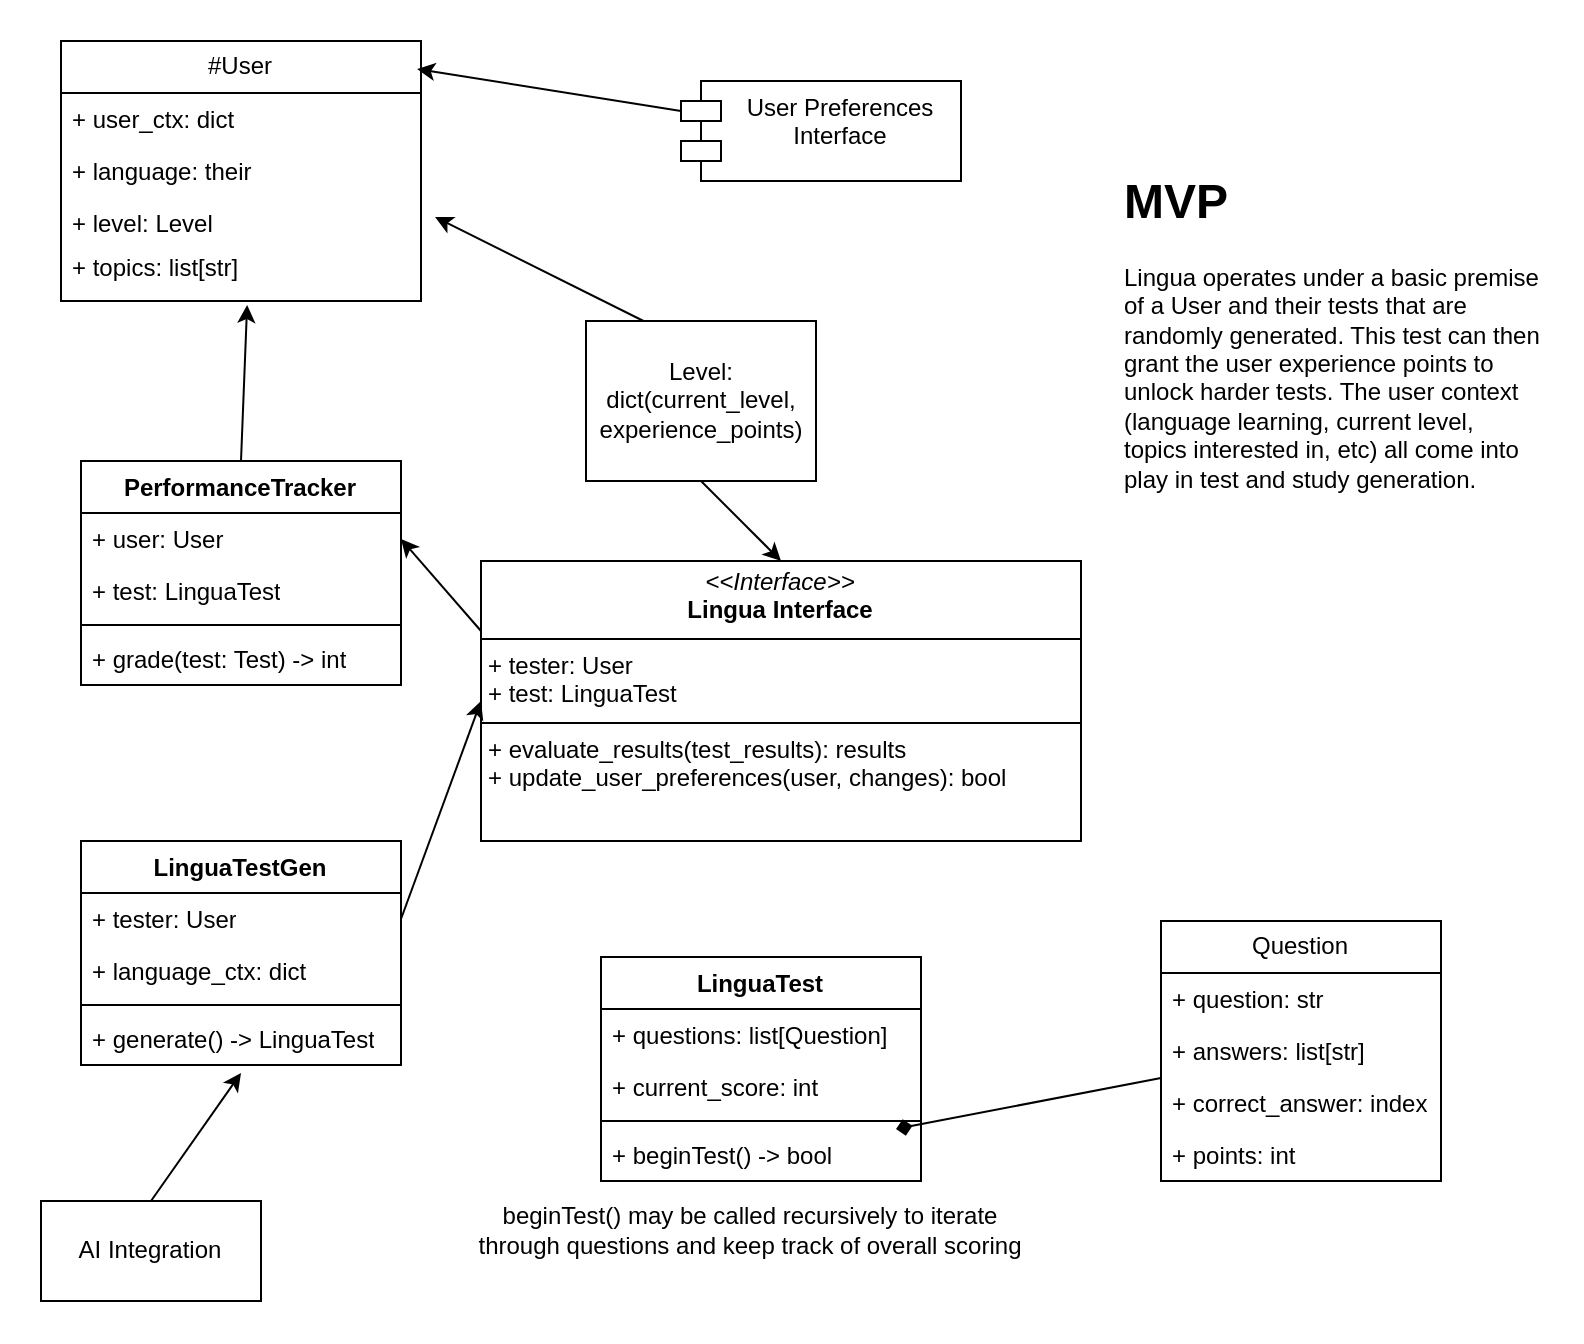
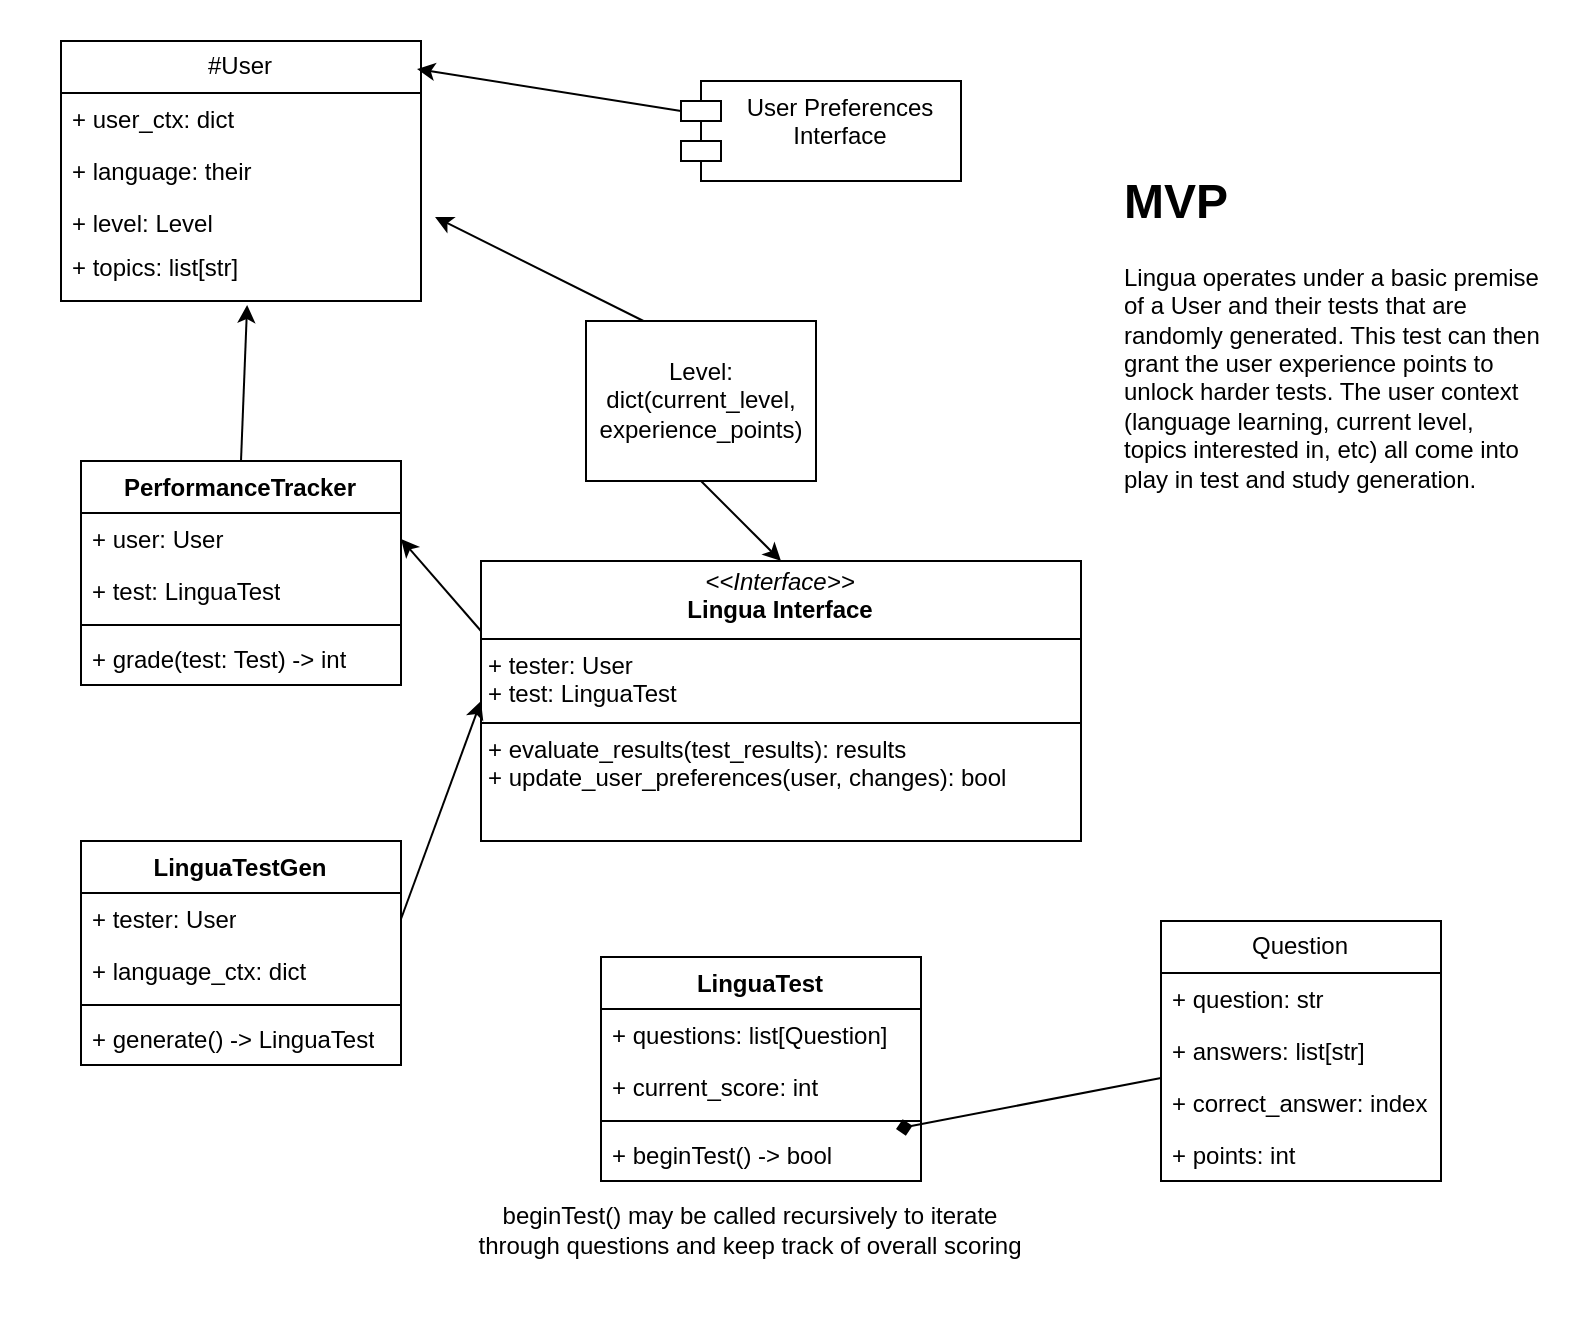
edge "AI Integration" -> "+ generate() -> LinguaTest": removed
node "AI Integration": removed
